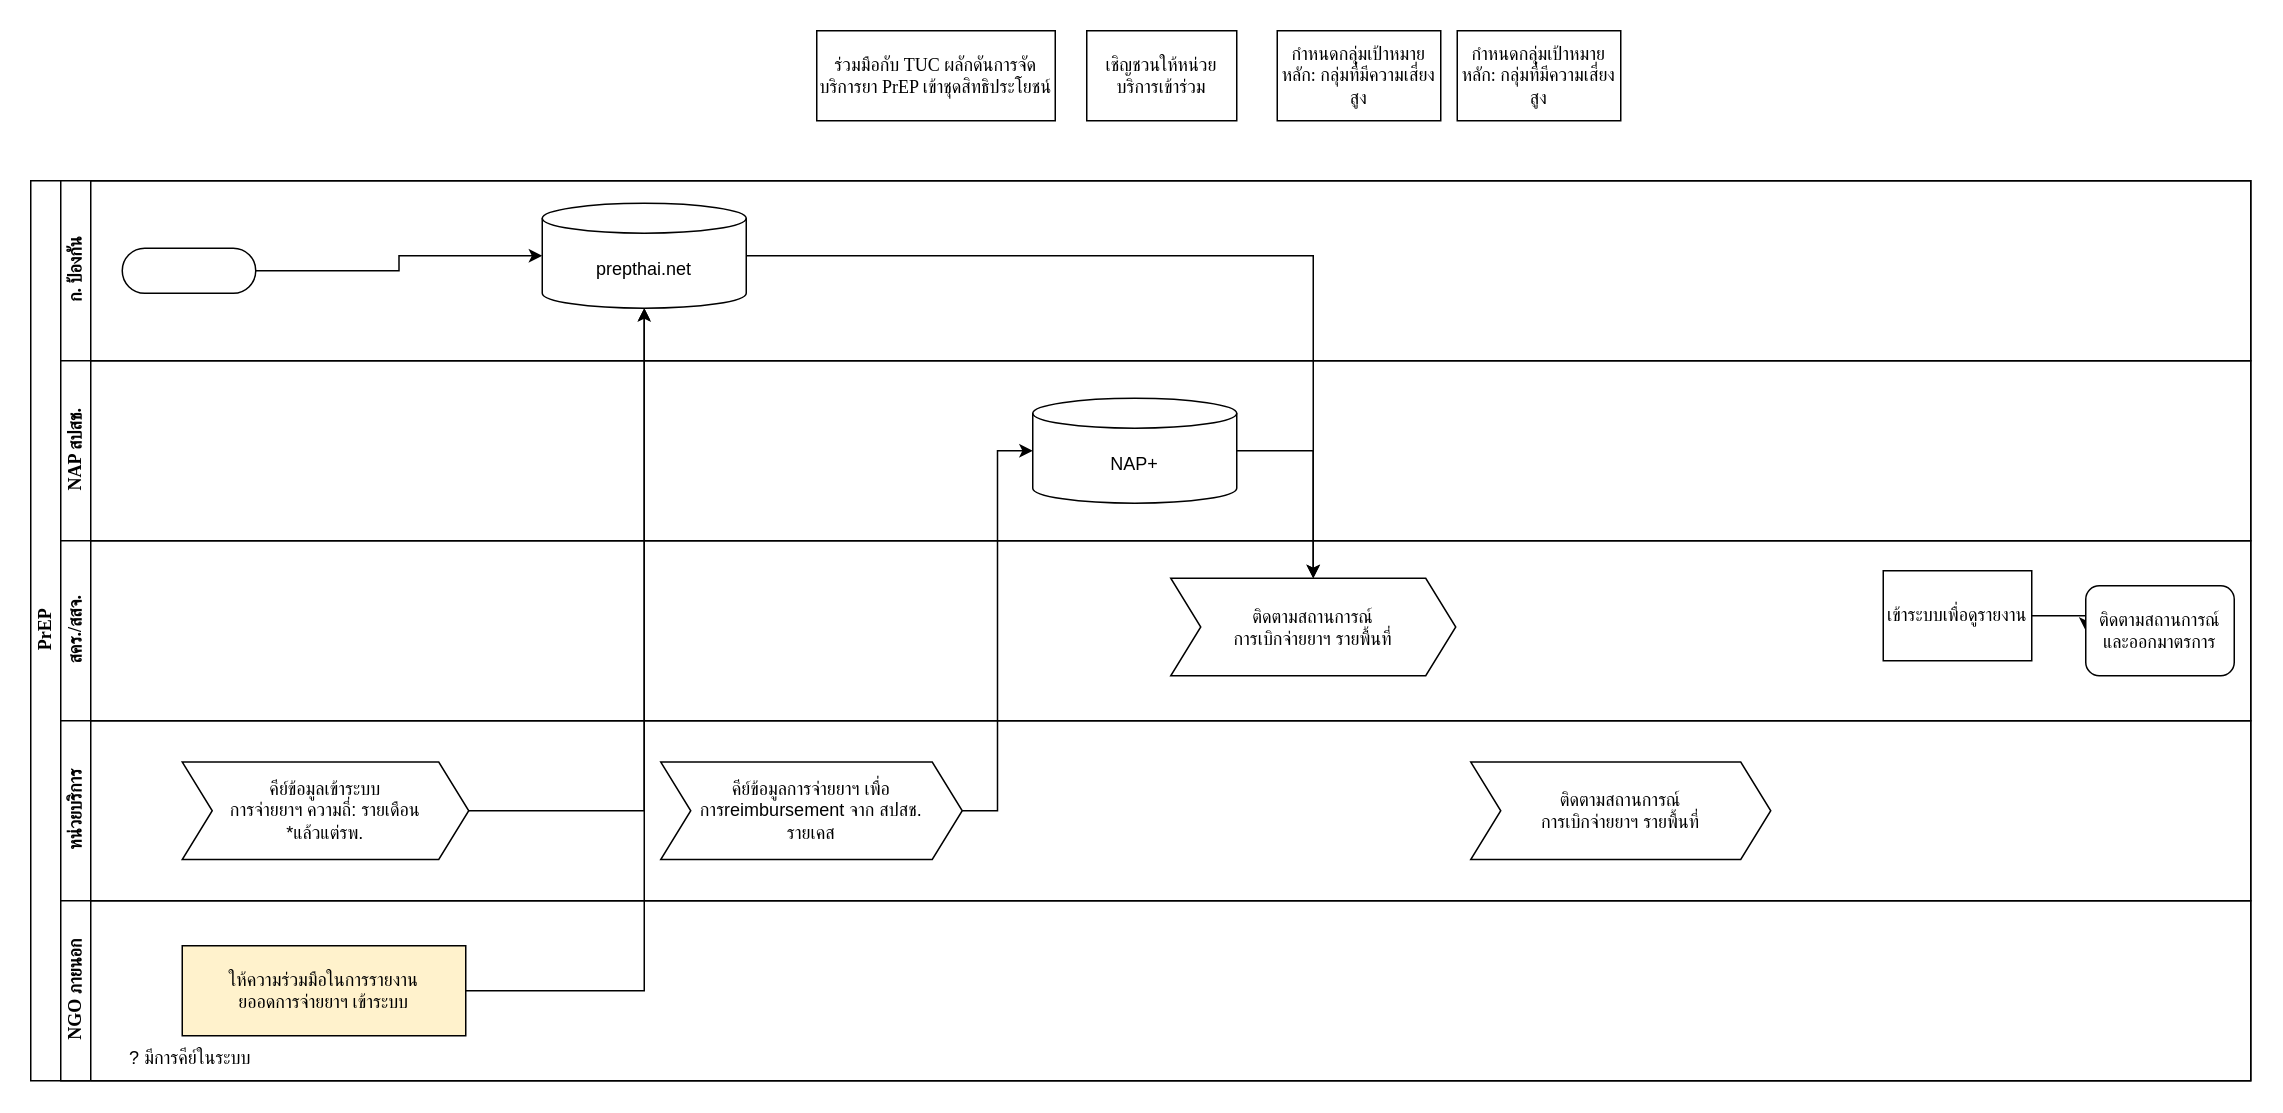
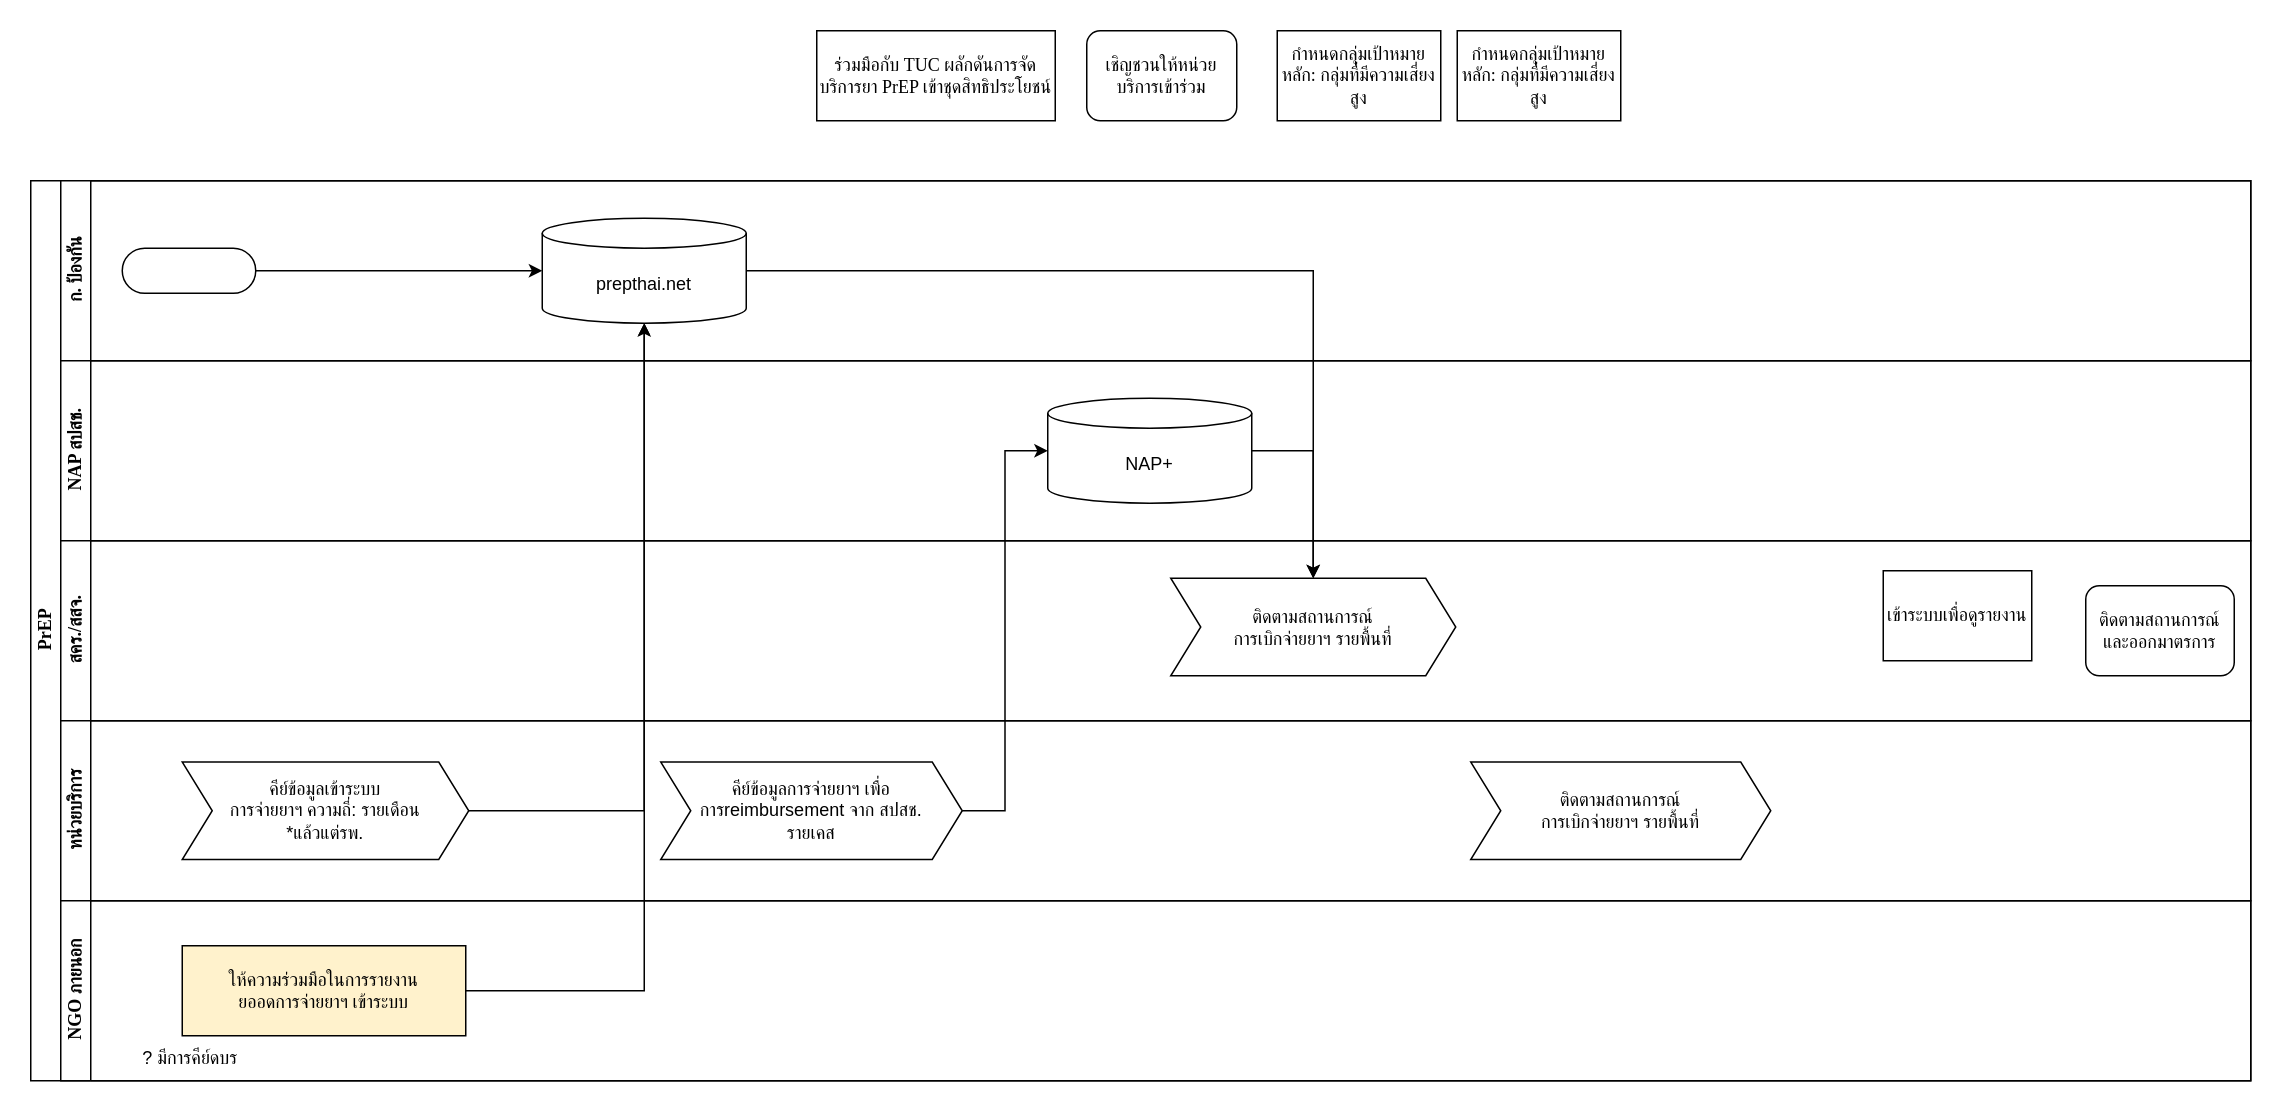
node "เชิญชวนให้หน่วยบริการเข้าร่วม": shape rectangle -> rounded rectangle
node "prepthai.net": moved (644, 256) -> (644, 271)
node "NAP+": moved (1135, 451) -> (1150, 451)
edge "เข้าระบบเพื่อดูรายงาน" -> "ติดตามสถานการณ์และออกมาตรการ": removed
node "? มีการคีย์ในระบบ": label "? มีการคีย์ในระบบ" -> "? มีการคีย์ดบร"
